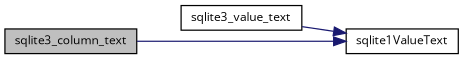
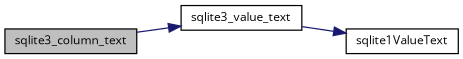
edge "sqlite3_column_text" -> "sqlite1ValueText": now "sqlite3_column_text" -> "sqlite3_value_text"
